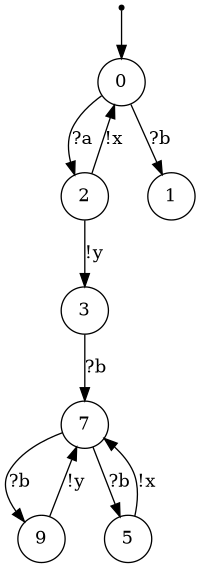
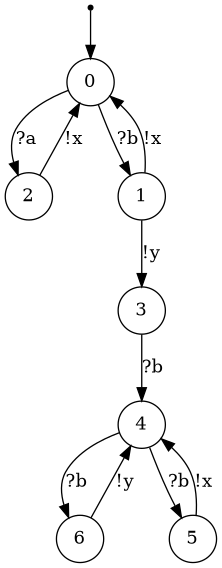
edge "1" -> "0": added, label "!x"
edge "2" -> "3": now "1" -> "3"
node "7": label "7" -> "4"
node "9": label "9" -> "6"
